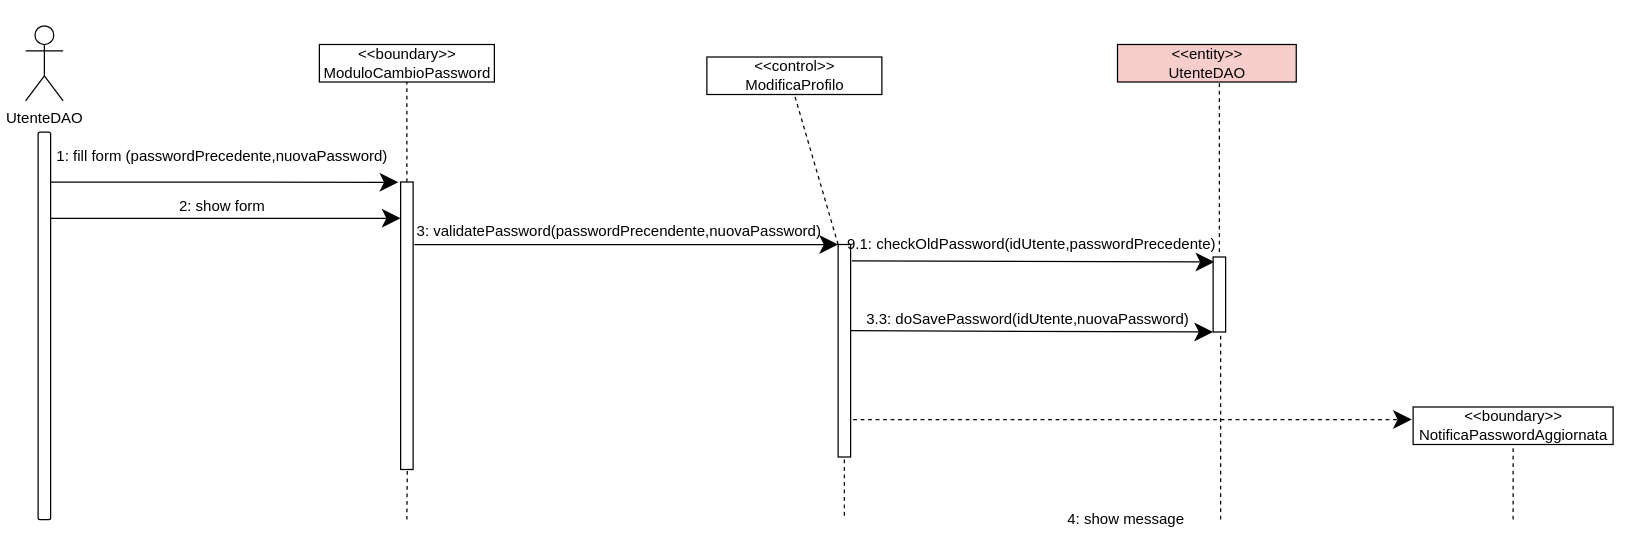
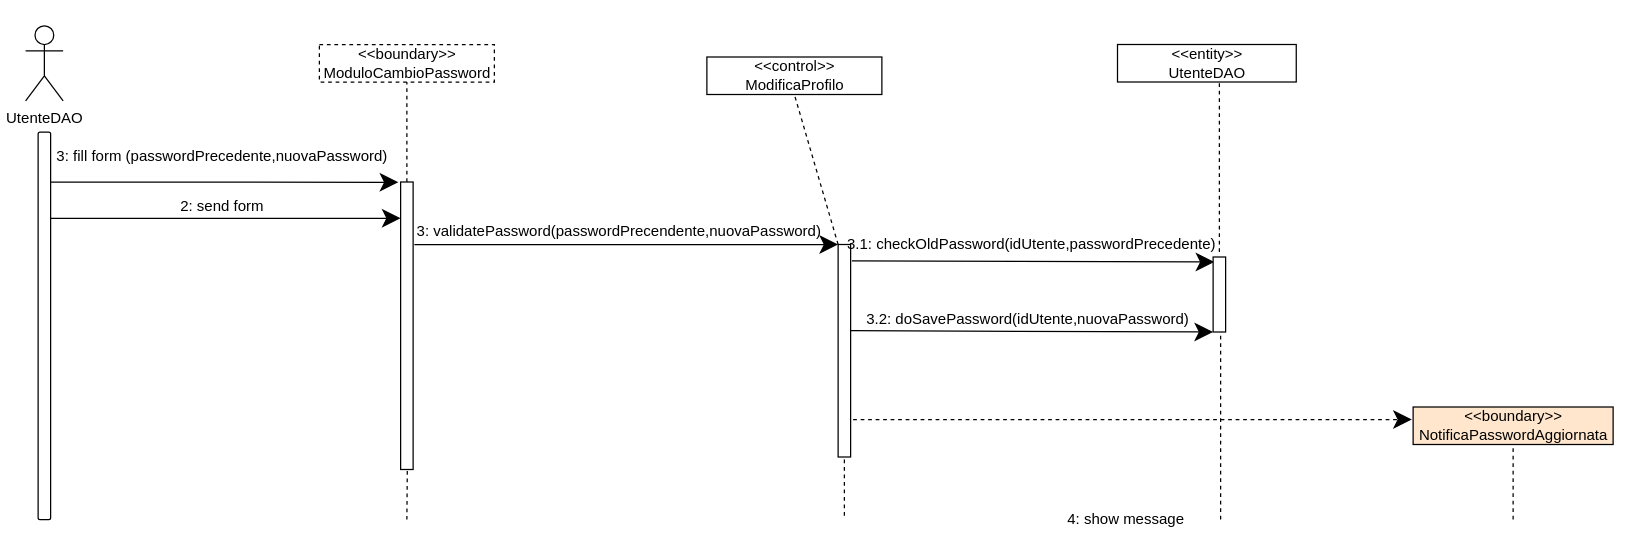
node "<<boundary>> ModuloCambioPassword": style solid -> dashed
node "<<entity>> UtenteDAO": fillcolor #f8cecc -> #ffffff
node "1: fill form (passwordPrecedente,nuovaPassword)": label "1: fill form (passwordPrecedente,nuovaPassword)" -> "3: fill form (passwordPrecedente,nuovaPassword)"
node "2: show form": label "2: show form" -> "2: send form"
node "9.1: checkOldPassword(idUtente,passwordPrecedente)": label "9.1: checkOldPassword(idUtente,passwordPrecedente)" -> "3.1: checkOldPassword(idUtente,passwordPrecedente)"
node "3.3: doSavePassword(idUtente,nuovaPassword)": label "3.3: doSavePassword(idUtente,nuovaPassword)" -> "3.2: doSavePassword(idUtente,nuovaPassword)"
node "<<boundary>> NotificaPasswordAggiornata": fillcolor #ffffff -> #ffe6cc
